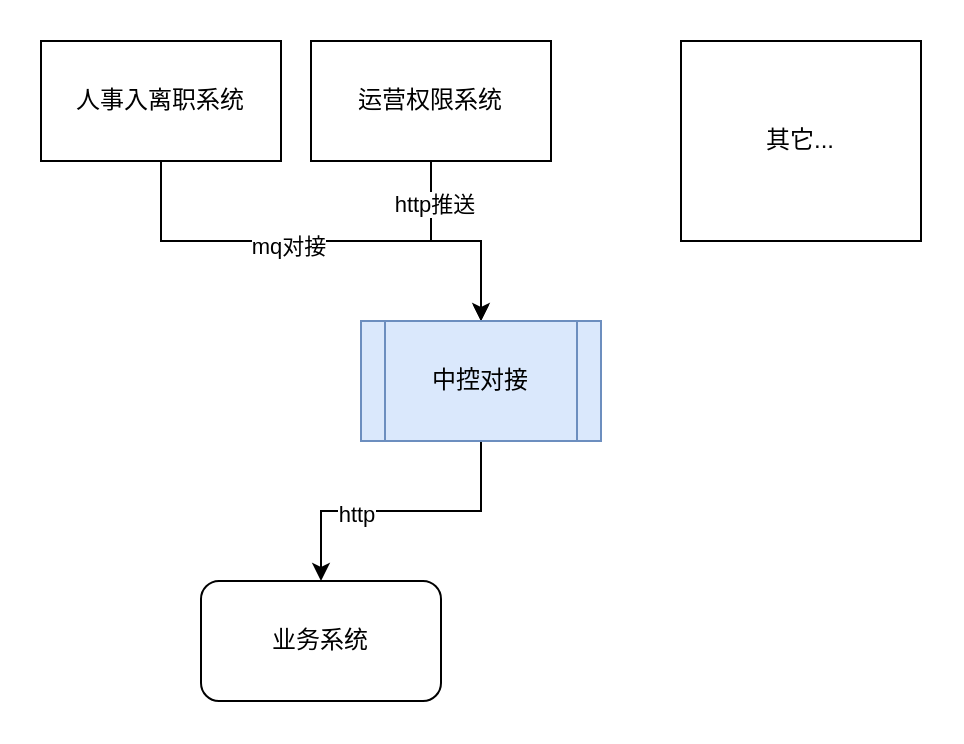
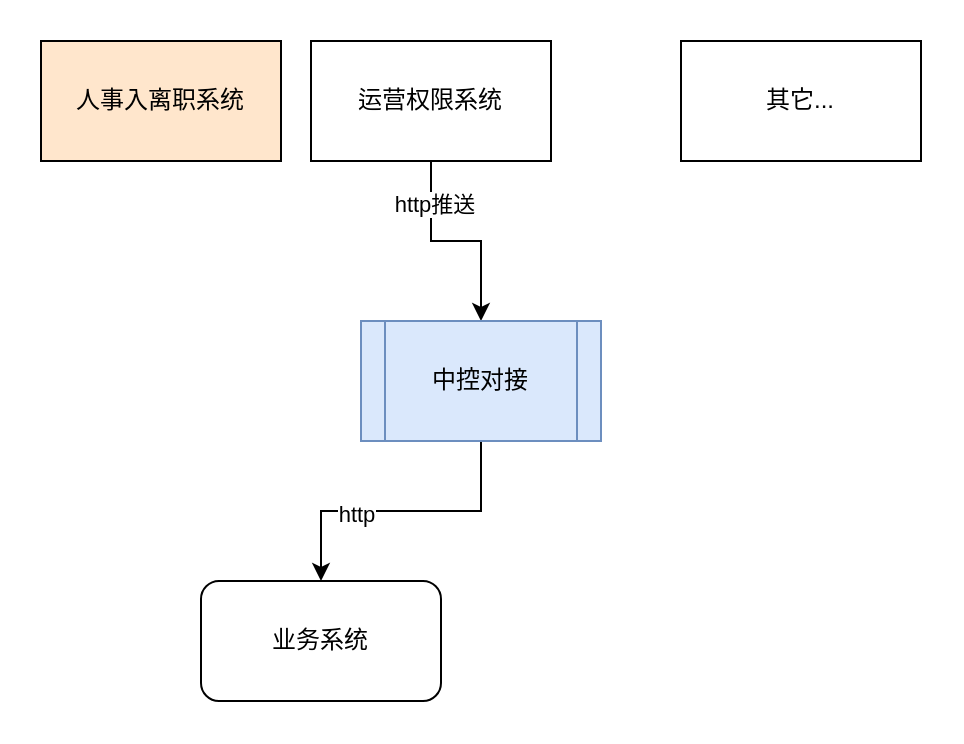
node "人事入离职系统": fillcolor #ffffff -> #ffe6cc
node "其它...": size 240x200 -> 240x120
edge "运营权限系统" -> "中控对接": arrowhead open -> classic
edge "人事入离职系统" -> "中控对接": removed, label "mq对接"
